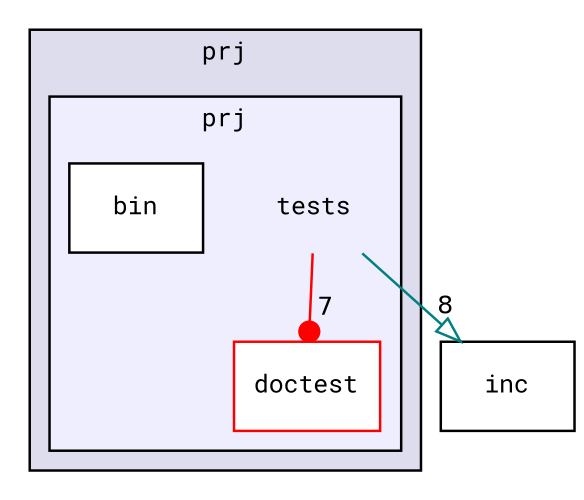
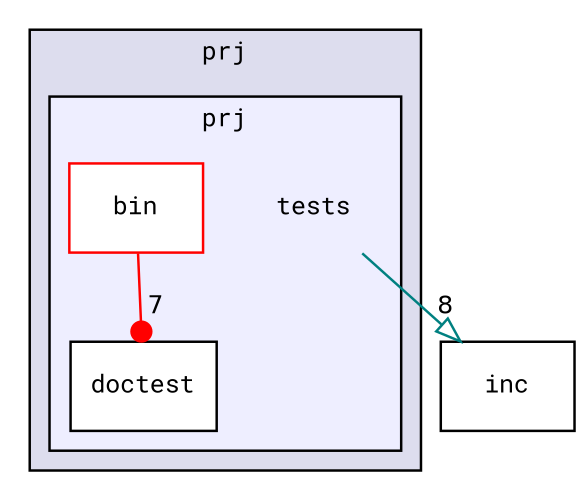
node "bin": color black -> red
edge "tests" -> "doctest": now "bin" -> "doctest"
node "doctest": color red -> black
